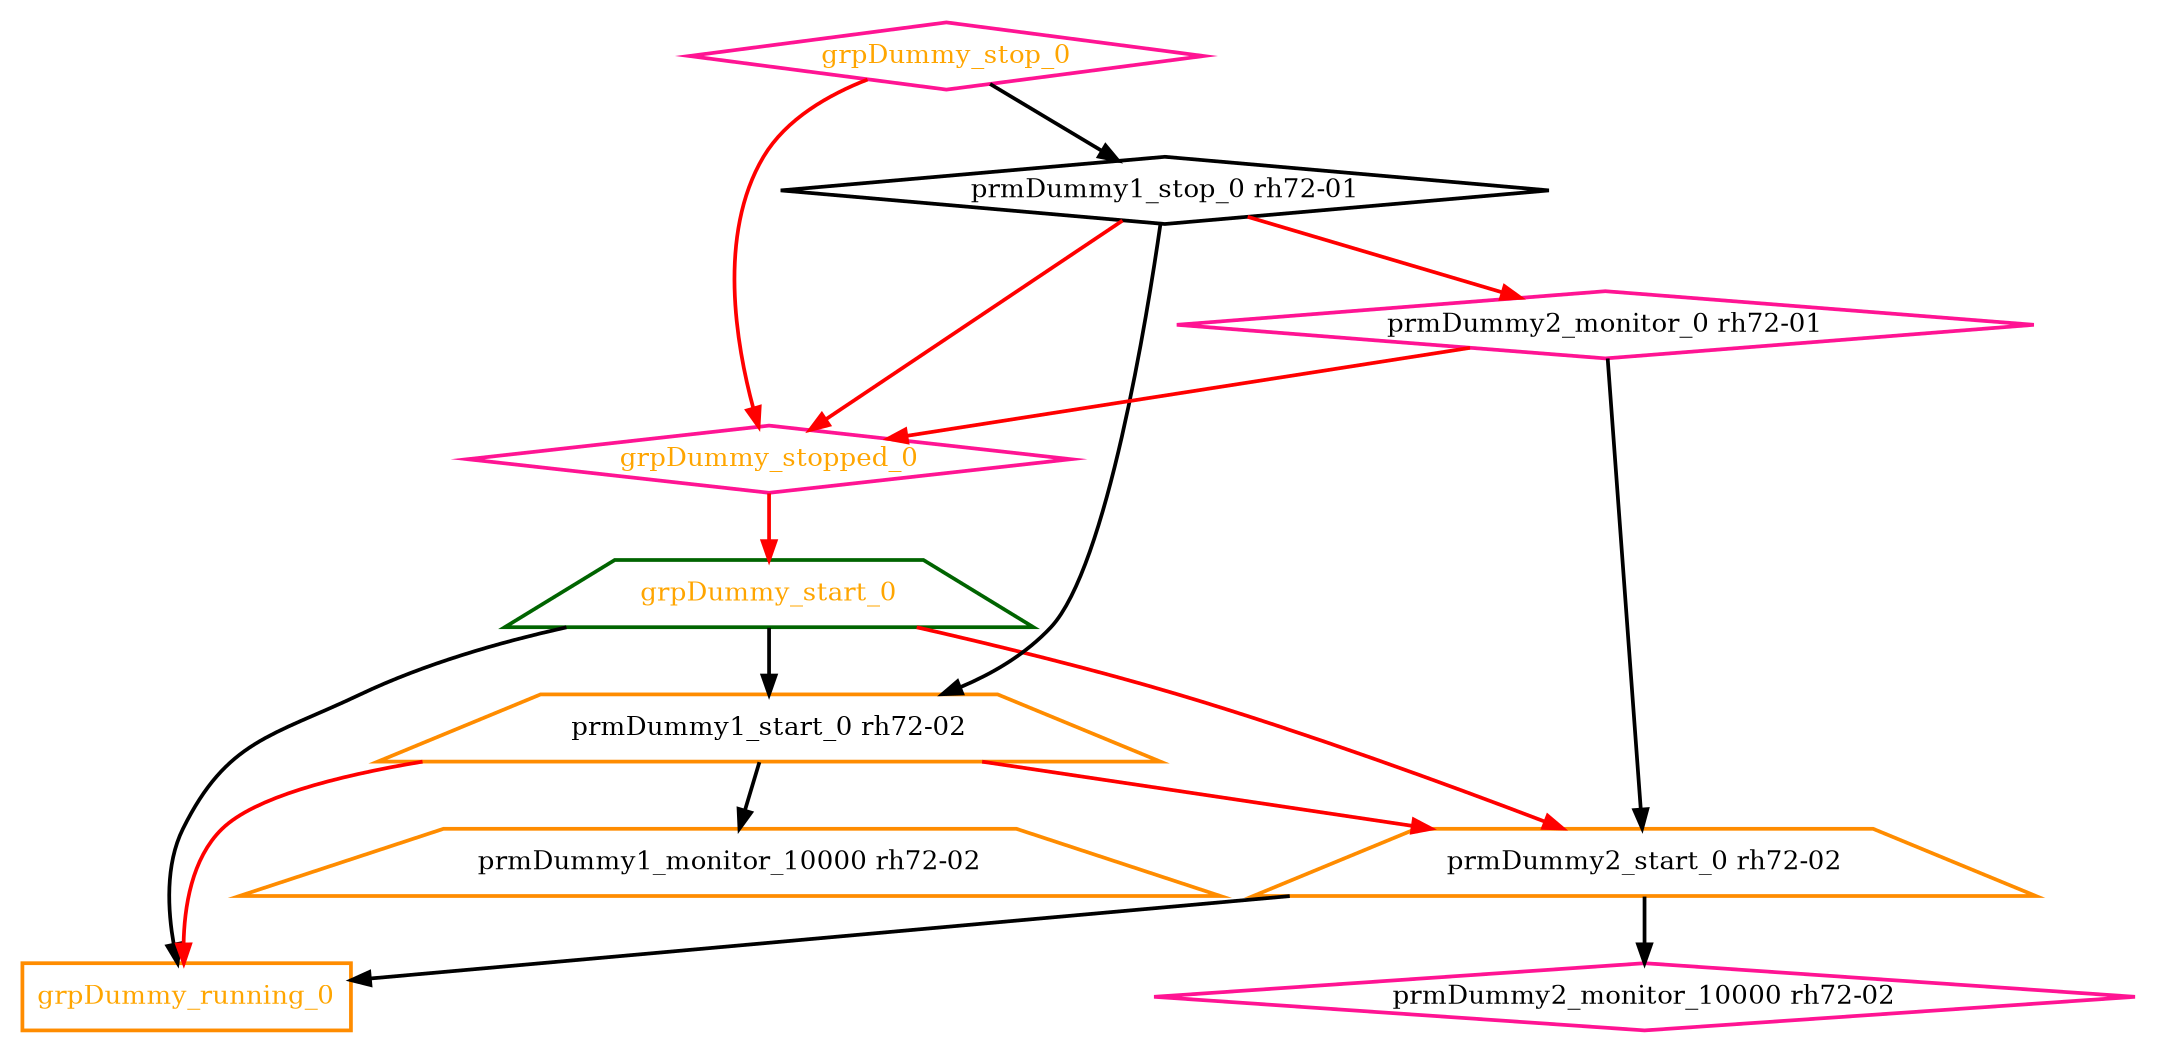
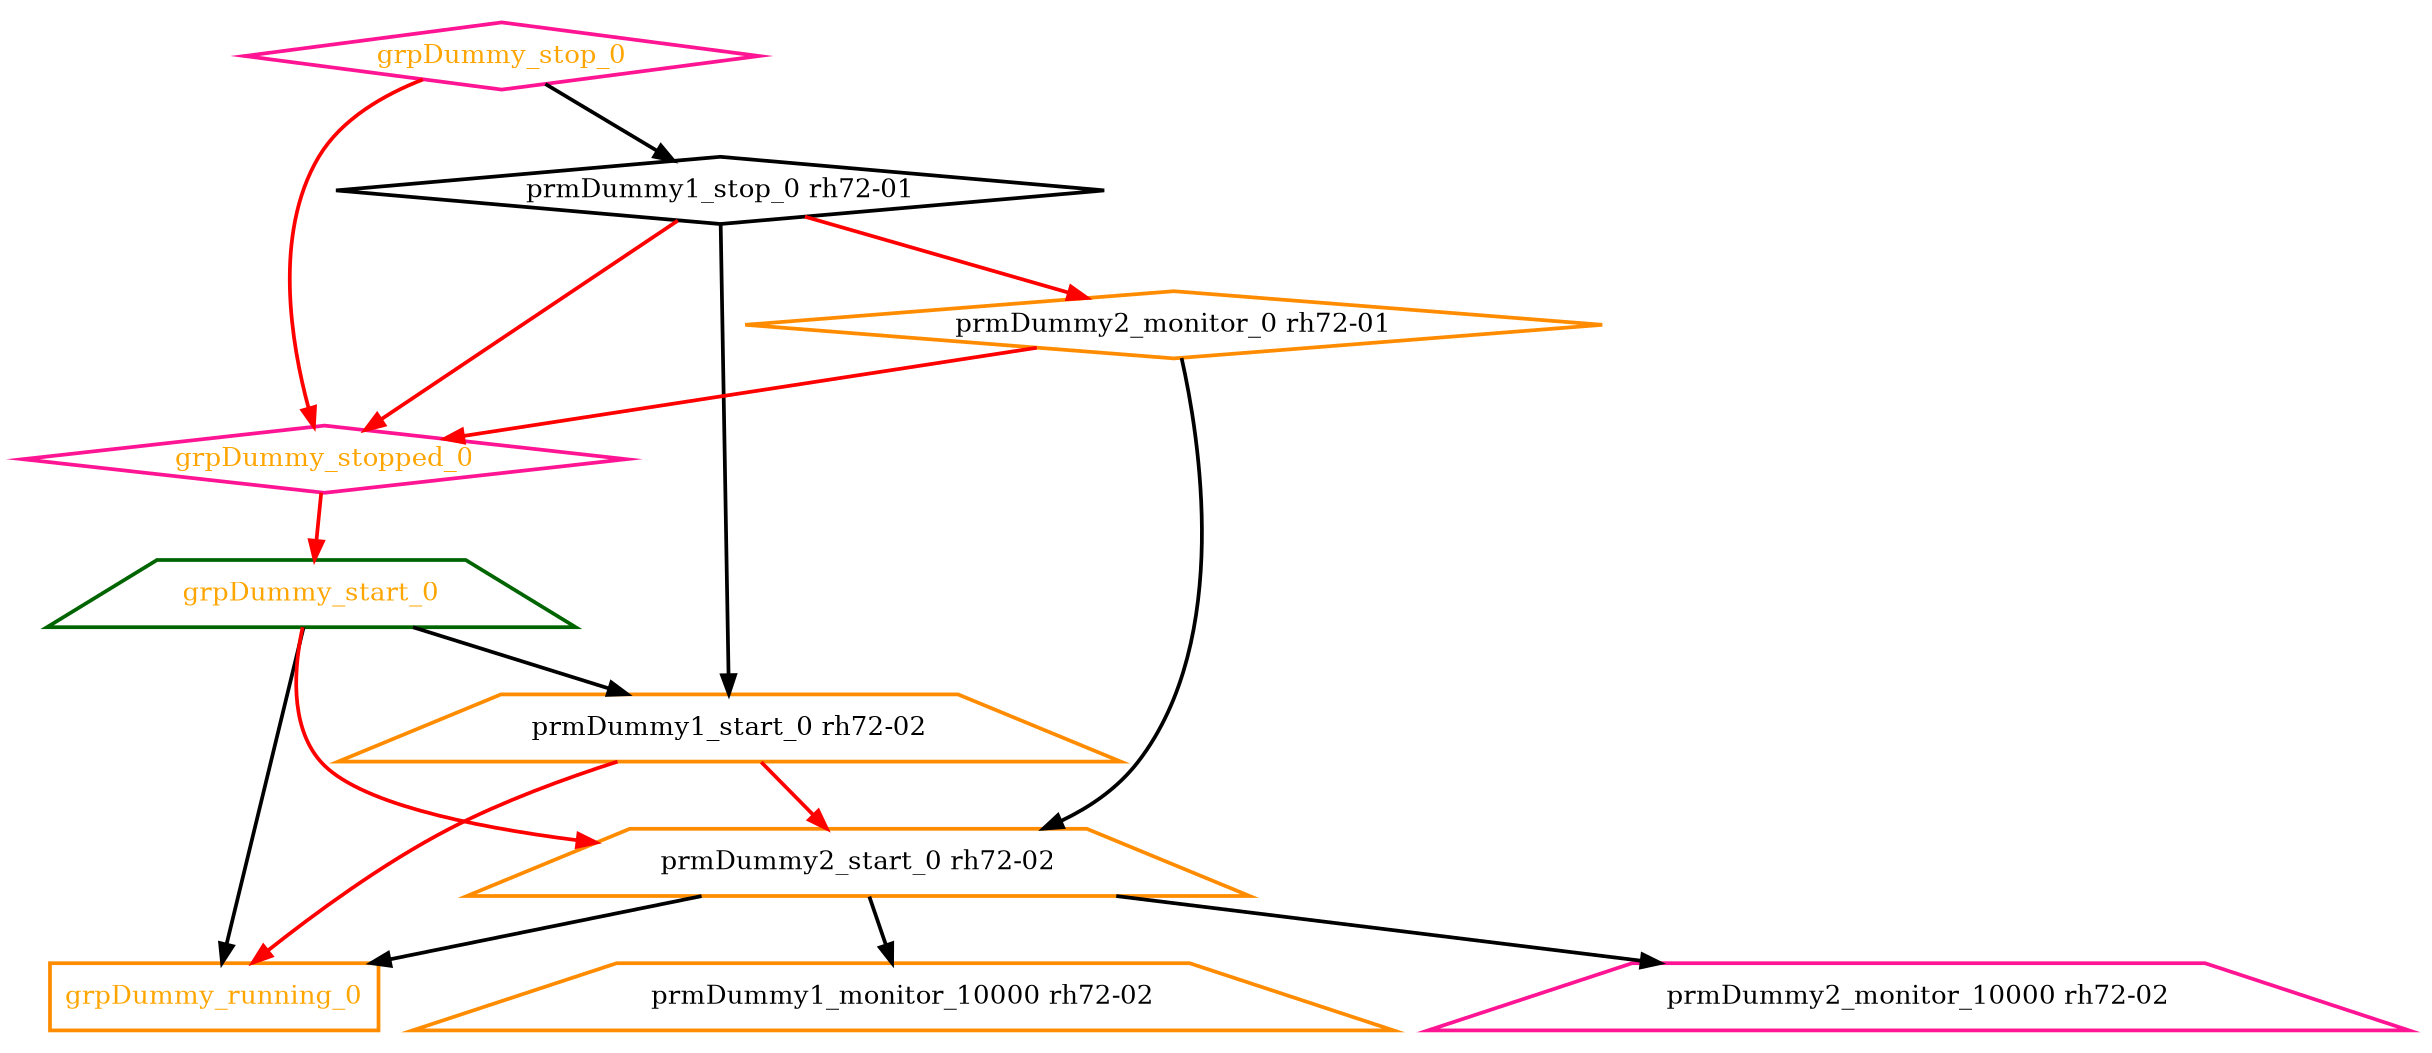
node "prmDummy2_monitor_0 rh72-01": color deeppink -> darkorange
edge "prmDummy1_start_0 rh72-02" -> "prmDummy1_monitor_10000 rh72-02": now "prmDummy2_start_0 rh72-02" -> "prmDummy1_monitor_10000 rh72-02"
node "prmDummy2_monitor_10000 rh72-02": shape diamond -> trapezium
